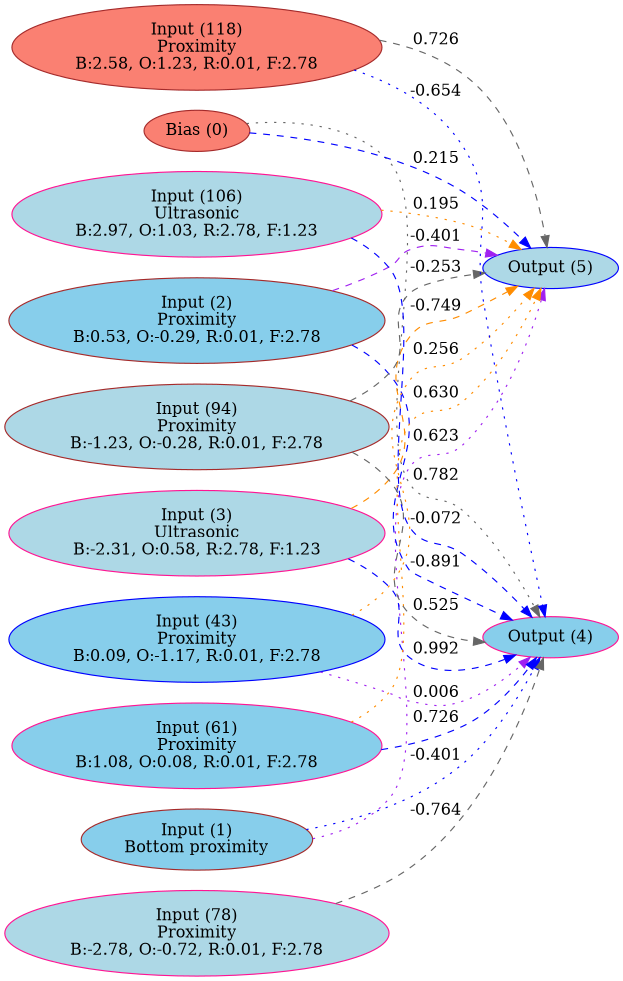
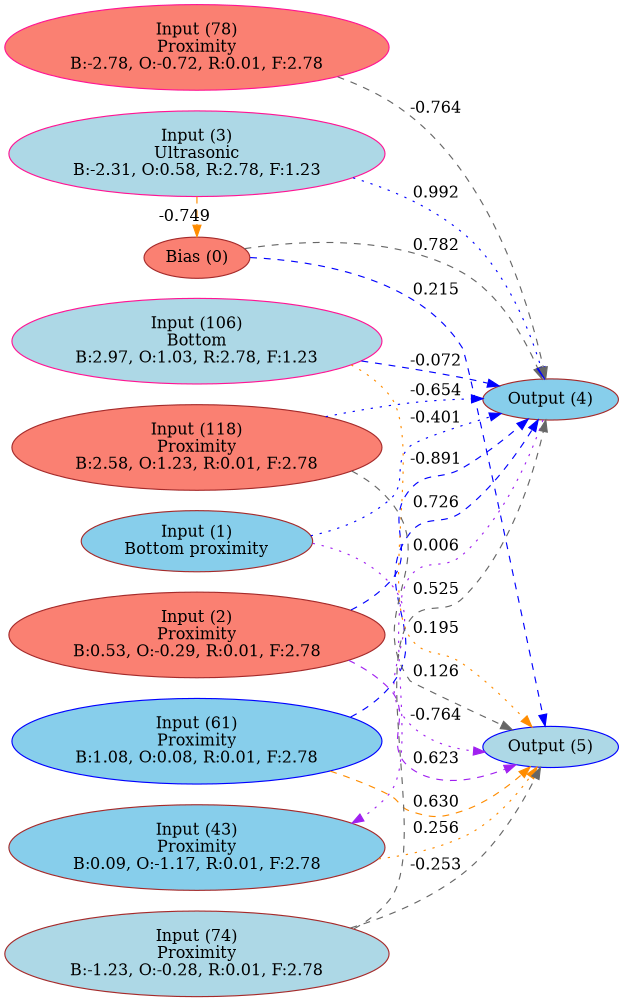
edge "Input (118) Proximity B:2.58, O:1.23, R:0.01, F:2.78" -> "Output (5)": label "0.726" -> "0.126"
node "Input (106) Ultrasonic B:2.97, O:1.03, R:2.78, F:1.23": label "Input (106) Ultrasonic B:2.97, O:1.03, R:2.78, F:1.23" -> "Input (106) Bottom B:2.97, O:1.03, R:2.78, F:1.23"
edge "Input (2) Proximity B:0.53, O:-0.29, R:0.01, F:2.78" -> "Output (5)": label "-0.401" -> "0.623"
edge "Bias (0)" -> "Output (4)": style dotted -> dashed
node "Input (2) Proximity B:0.53, O:-0.29, R:0.01, F:2.78": fillcolor skyblue -> salmon
edge "Input (3) Ultrasonic B:-2.31, O:0.58, R:2.78, F:1.23" -> "Output (5)": now "Input (3) Ultrasonic B:-2.31, O:0.58, R:2.78, F:1.23" -> "Bias (0)"
edge "Input (61) Proximity B:1.08, O:0.08, R:0.01, F:2.78" -> "Output (5)": style dotted -> dashed
node "Input (94) Proximity B:-1.23, O:-0.28, R:0.01, F:2.78": label "Input (94) Proximity B:-1.23, O:-0.28, R:0.01, F:2.78" -> "Input (74) Proximity B:-1.23, O:-0.28, R:0.01, F:2.78"
edge "Input (1) Bottom proximity" -> "Output (5)": label "0.623" -> "-0.764"
node "Output (4)": color deeppink -> brown
node "Input (43) Proximity B:0.09, O:-1.17, R:0.01, F:2.78": color blue -> brown
edge "Input (3) Ultrasonic B:-2.31, O:0.58, R:2.78, F:1.23" -> "Output (4)": style dashed -> dotted
edge "Input (43) Proximity B:0.09, O:-1.17, R:0.01, F:2.78" -> "Output (4)": reversed
node "Input (61) Proximity B:1.08, O:0.08, R:0.01, F:2.78": color deeppink -> blue
node "Input (78) Proximity B:-2.78, O:-0.72, R:0.01, F:2.78": fillcolor lightblue -> salmon
